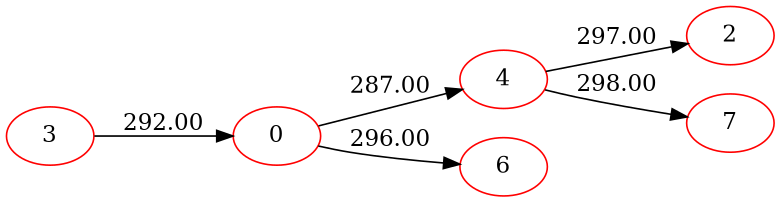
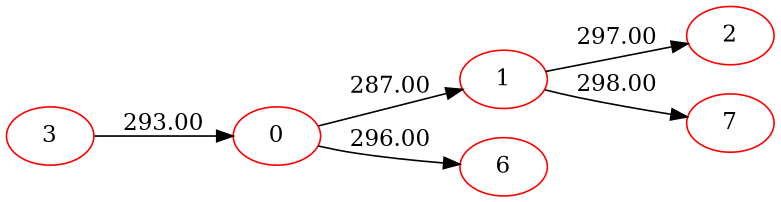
node "4": label "4" -> "1"
edge "3" -> "0": label "292.00" -> "293.00"
